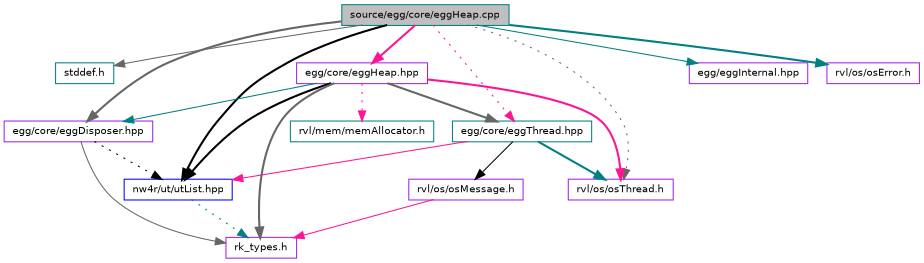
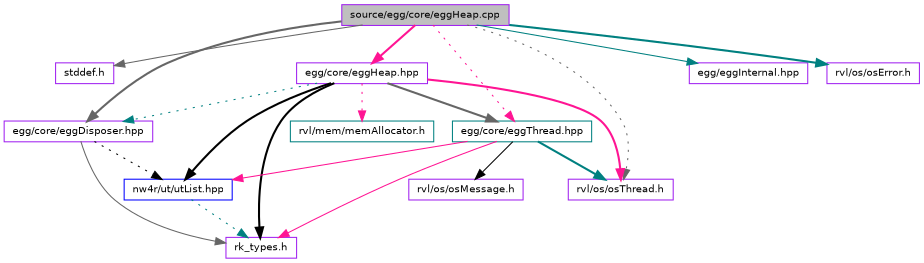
node "source/egg/core/eggHeap.cpp": color teal -> purple
node "stddef.h": color teal -> purple
edge "source/egg/core/eggHeap.cpp" -> "nw4r/ut/utList.hpp": removed
edge "egg/core/eggHeap.hpp" -> "egg/core/eggDisposer.hpp": style solid -> dotted
edge "egg/core/eggHeap.hpp" -> "rk_types.h": color gray40 -> black
edge "rvl/os/osMessage.h" -> "rk_types.h": now "egg/core/eggThread.hpp" -> "rk_types.h"
